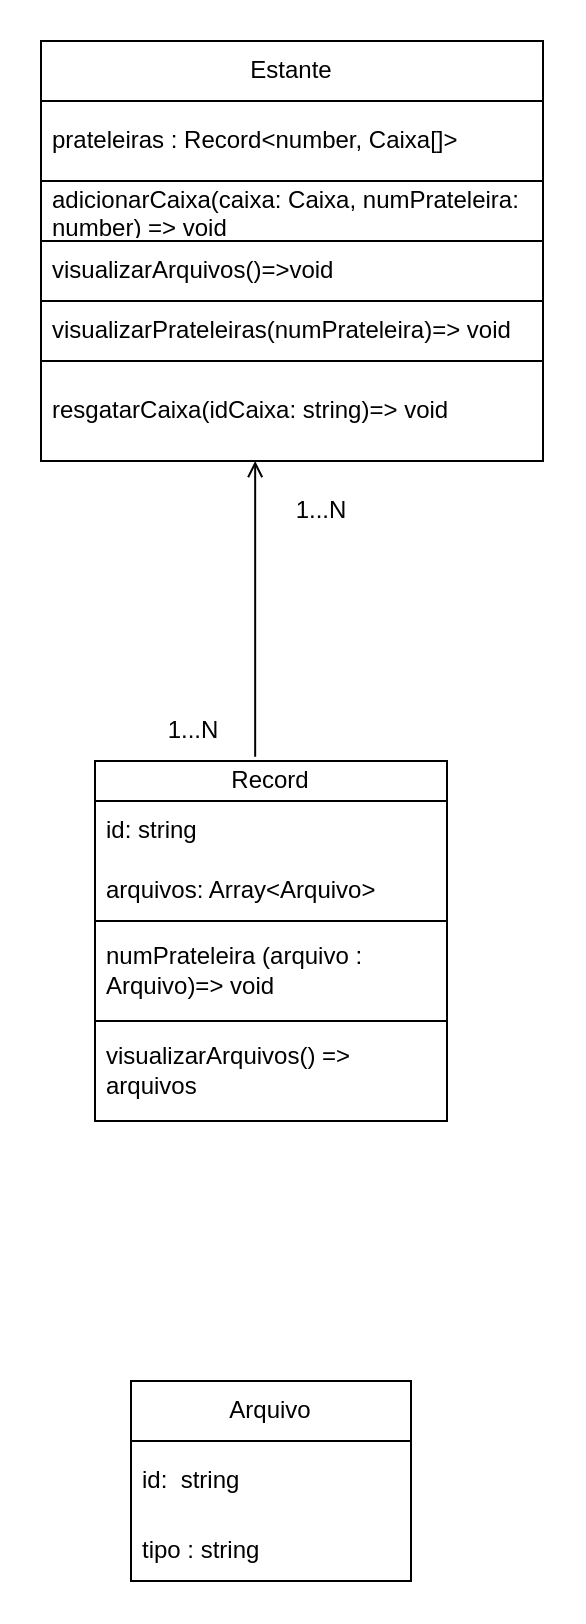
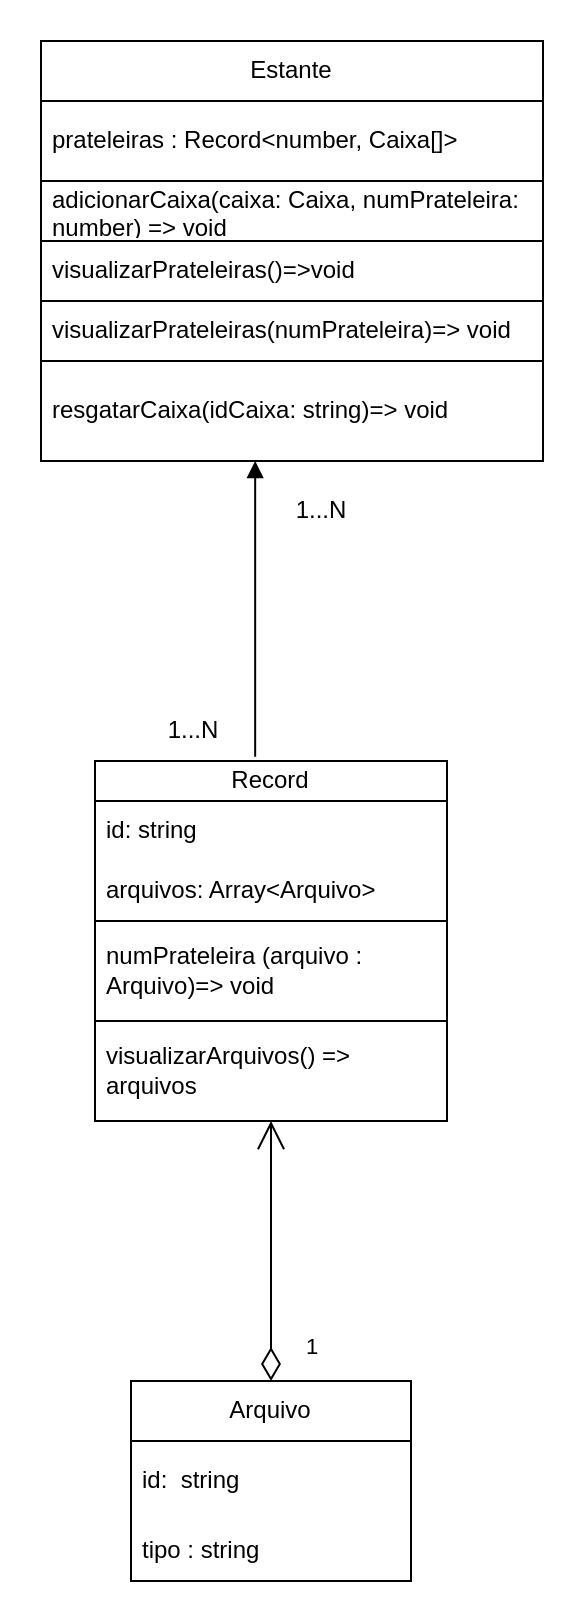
node "visualizarArquivos()=>void": label "visualizarArquivos()=>void" -> "visualizarPrateleiras()=>void"
edge "Record" -> "Estante": arrowhead open -> block
edge "Record" -- "Arquivo": added, label "1"
